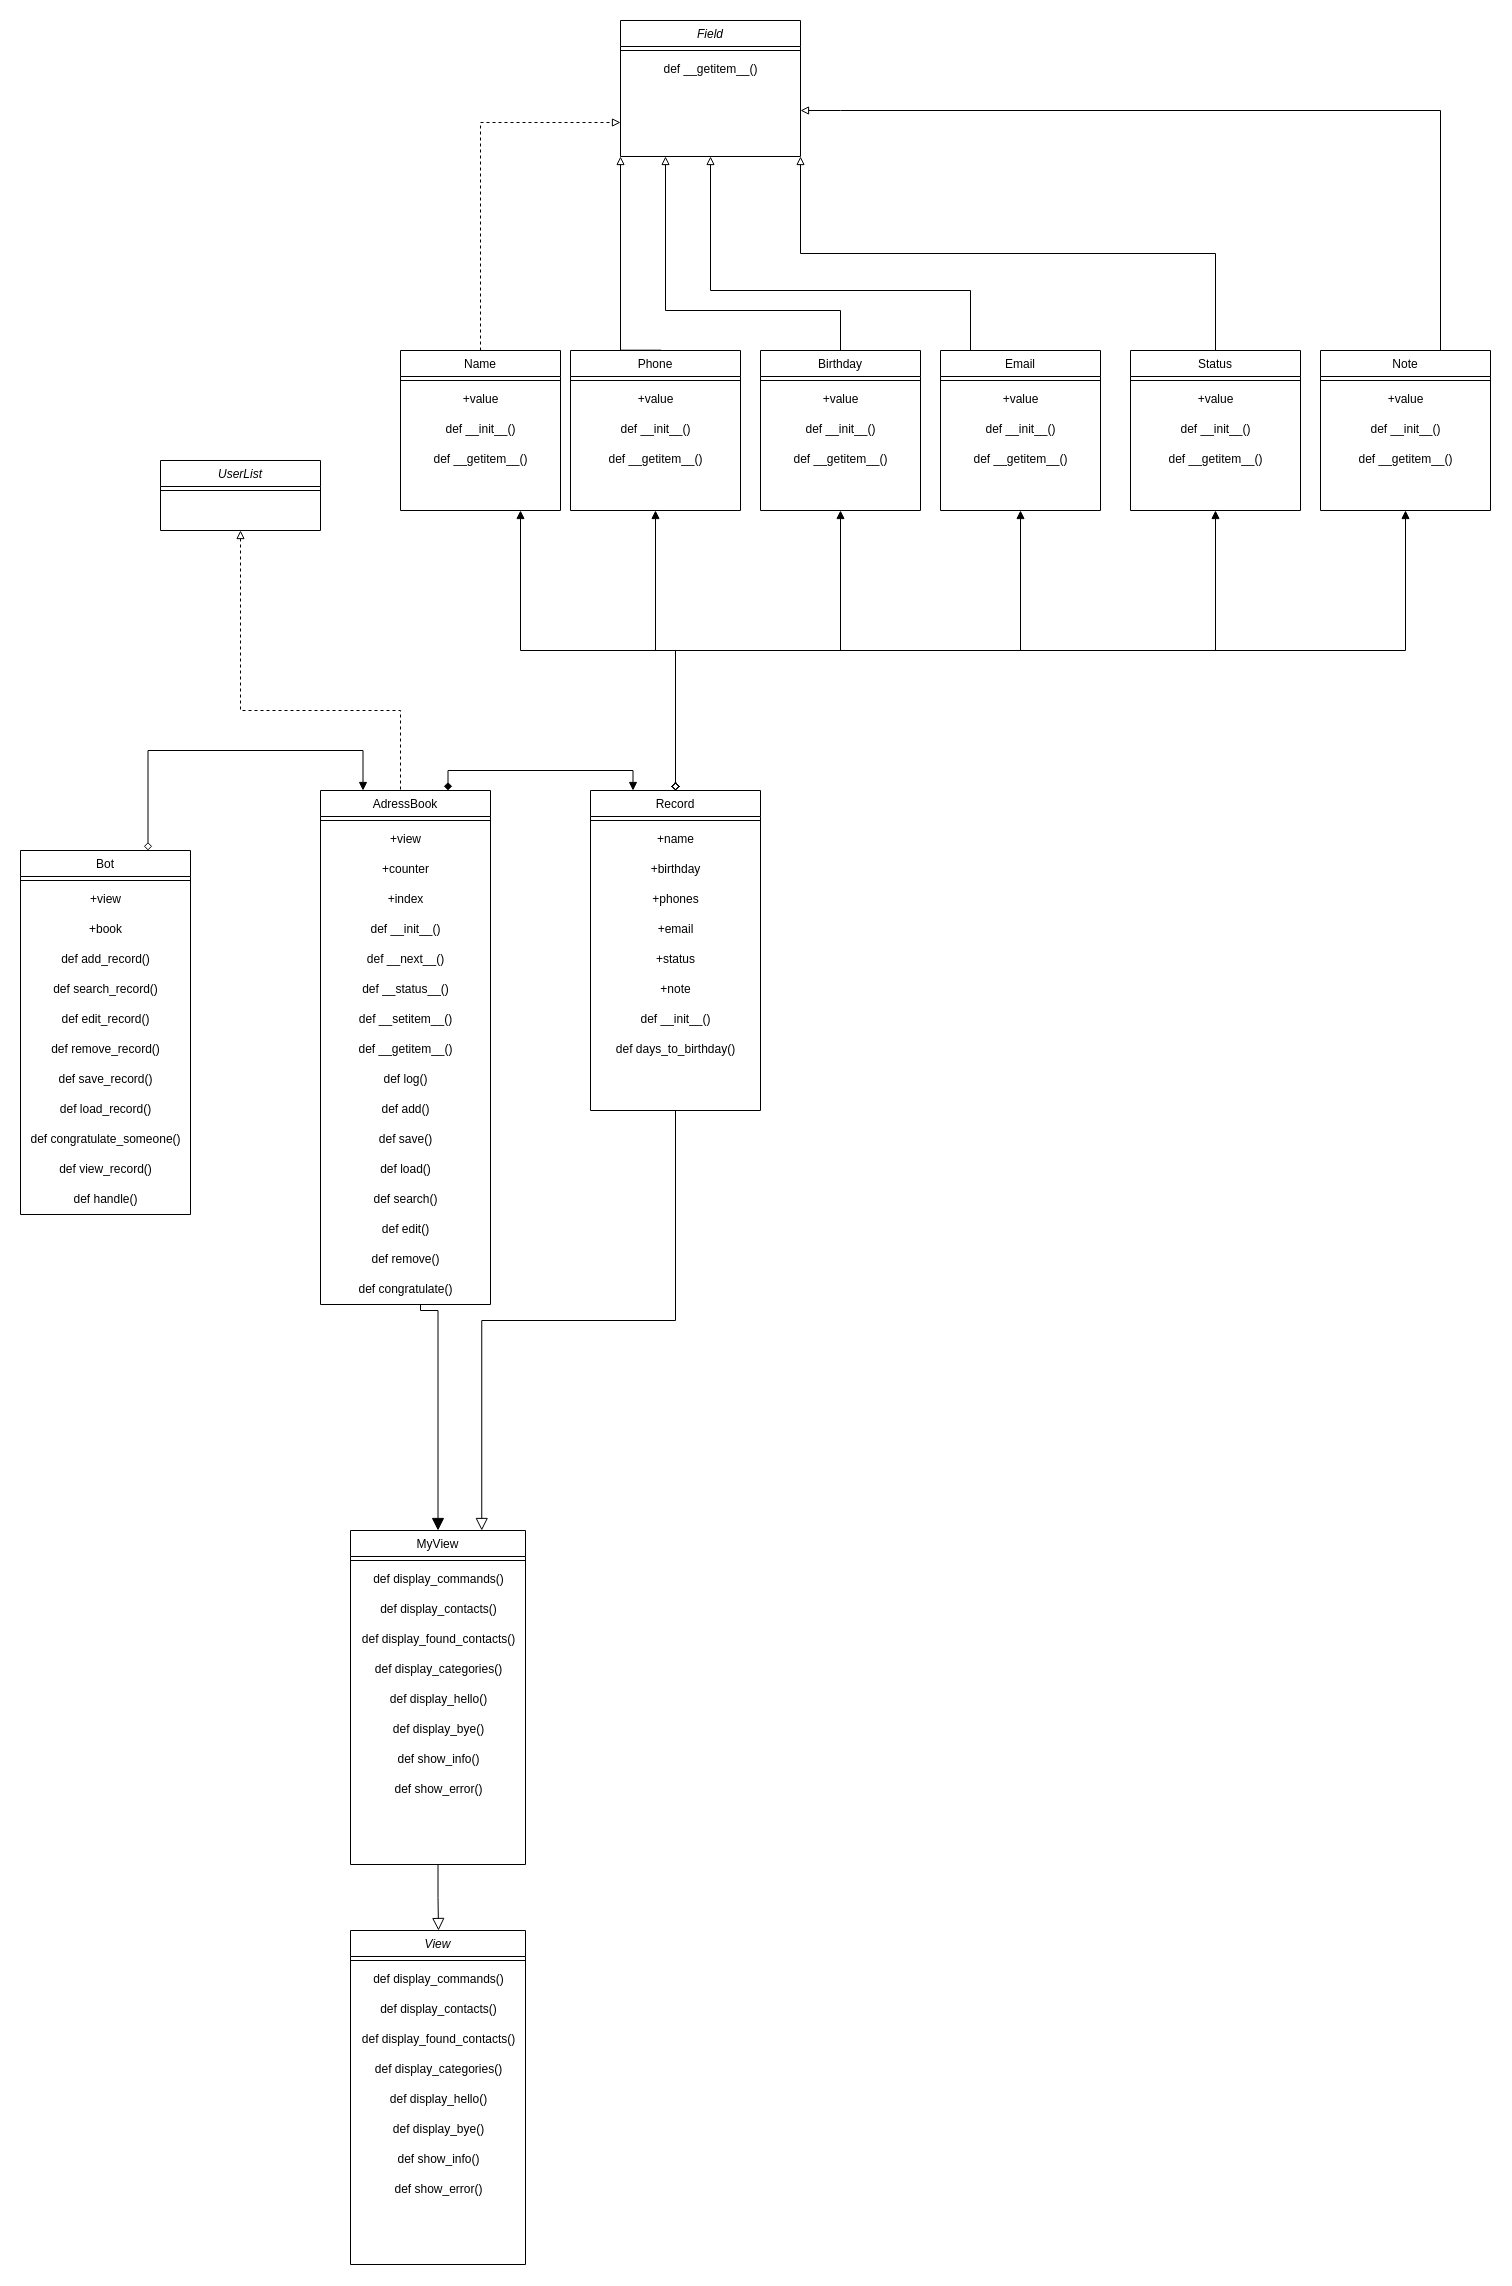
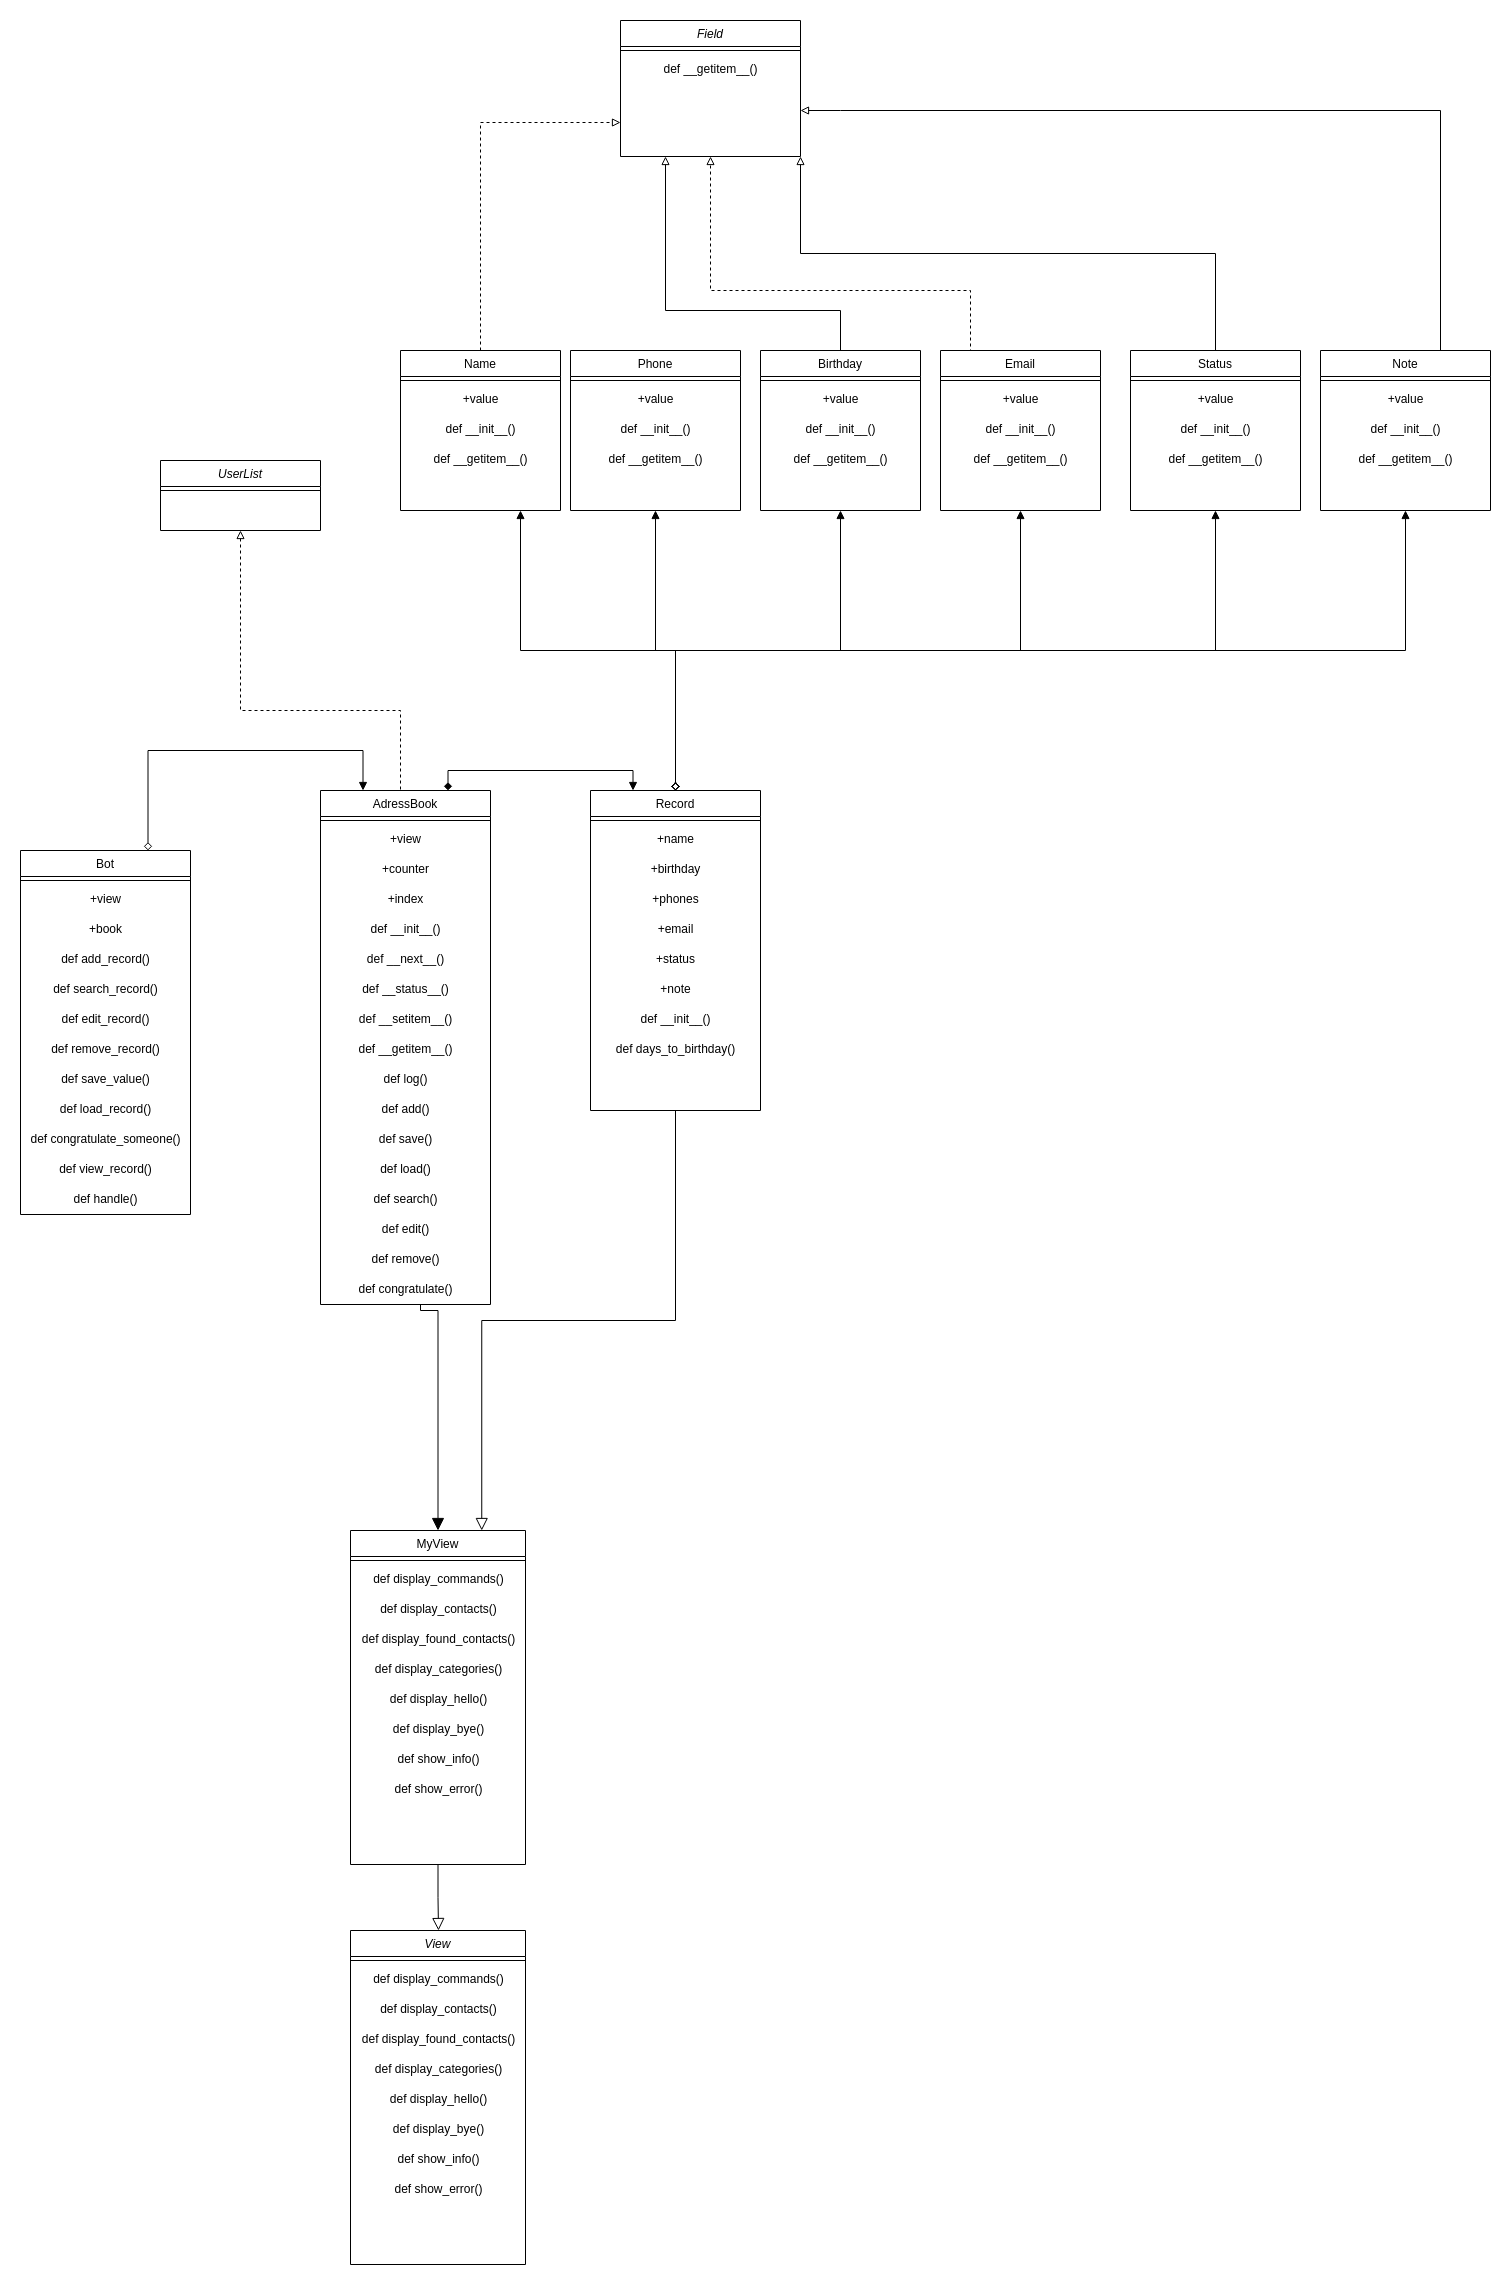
edge "Phone" -> "Field": removed
edge "Email" -> "Field": style solid -> dashed
node "def save_record()": label "def save_record()" -> "def save_value()"
